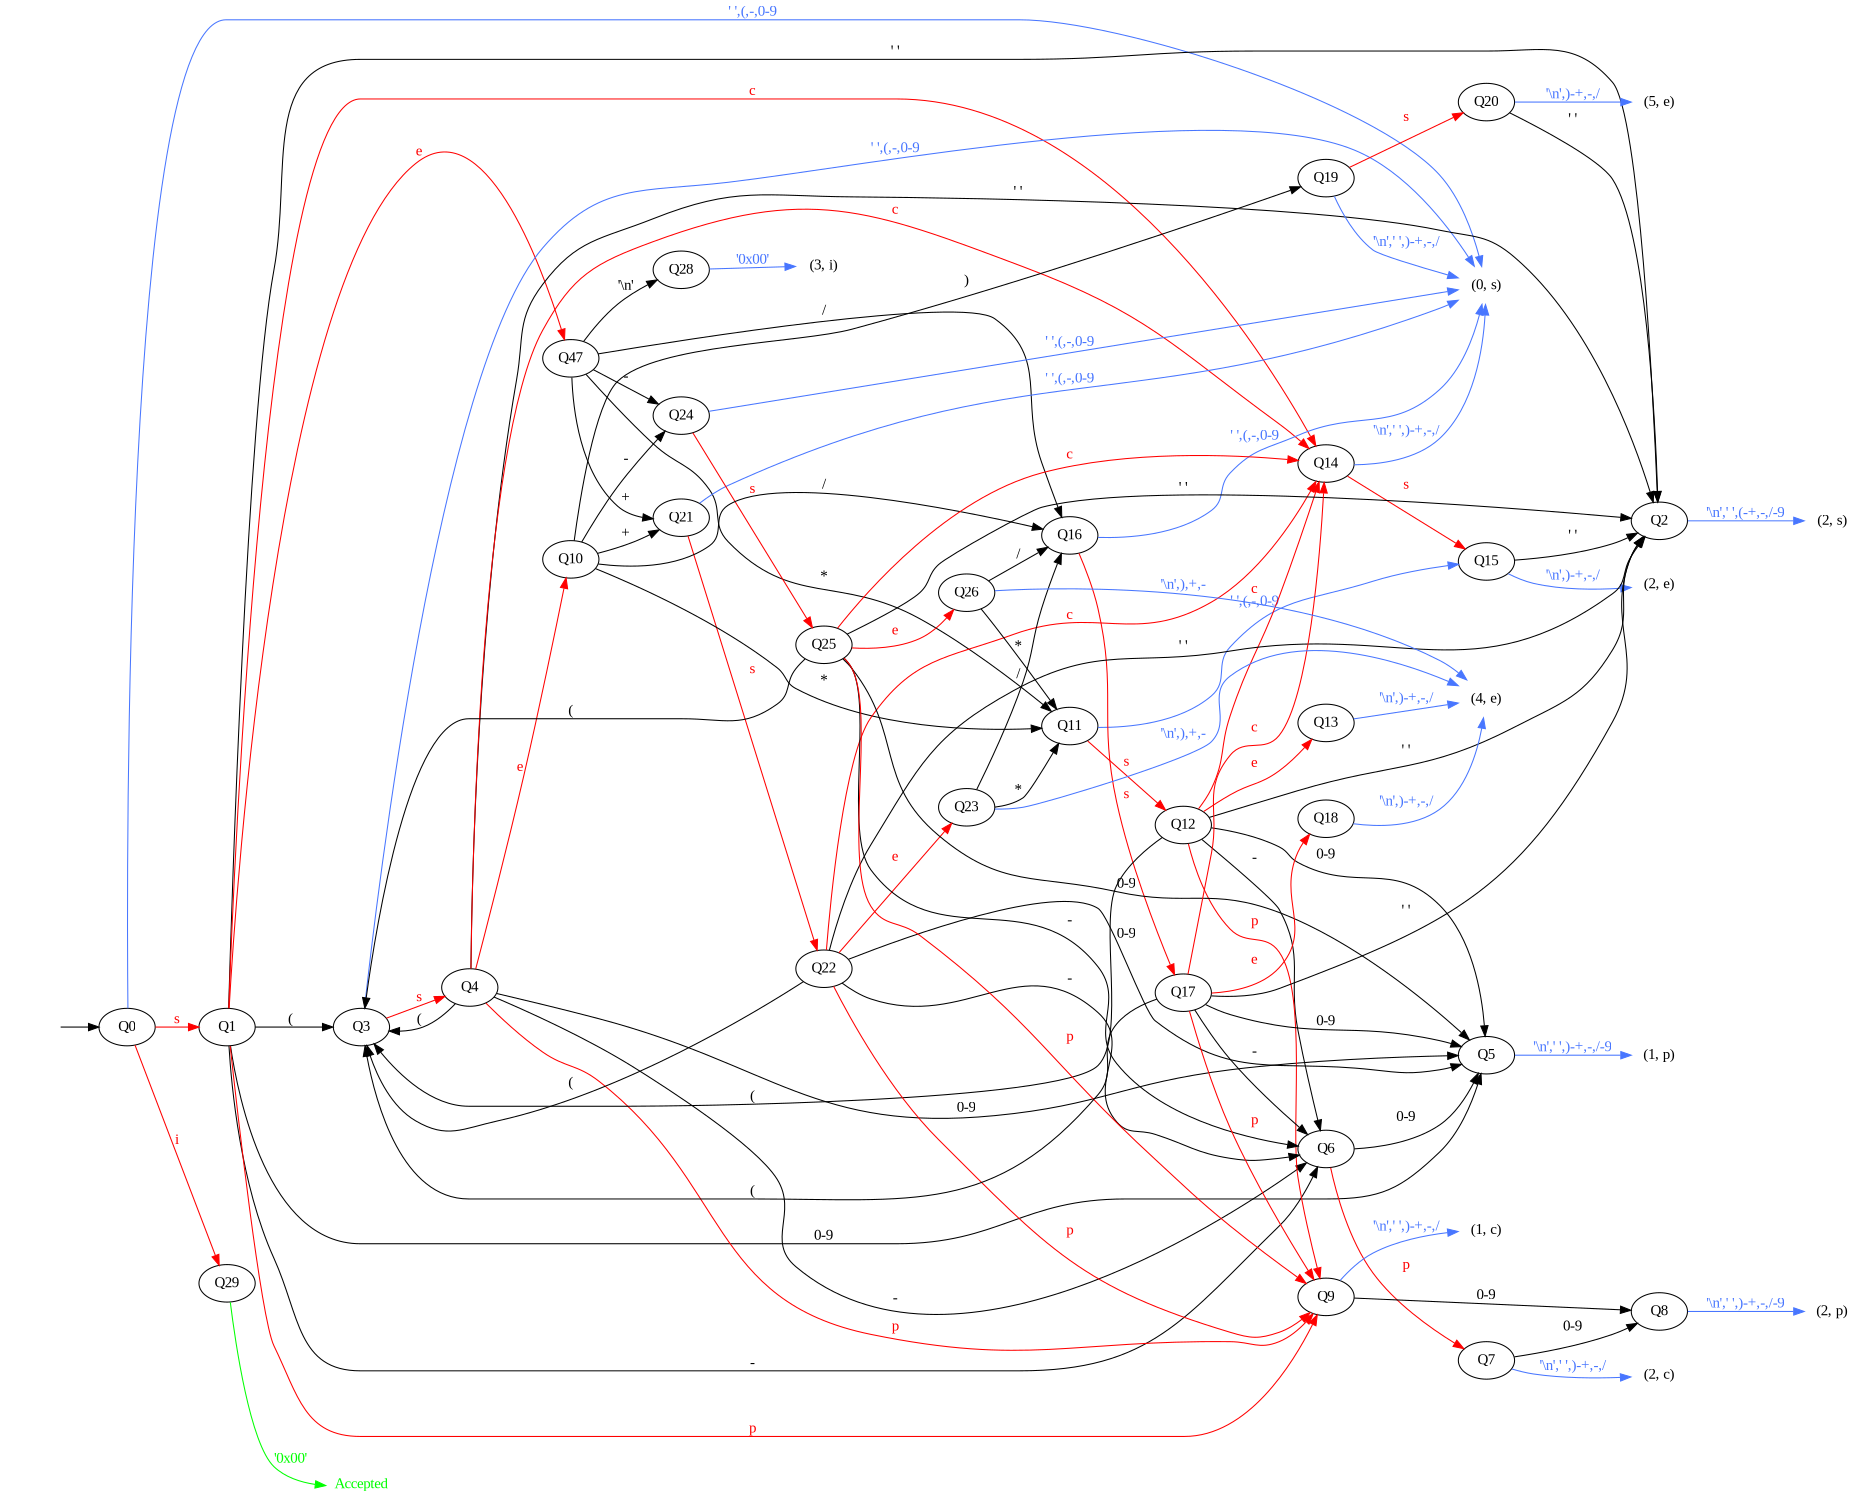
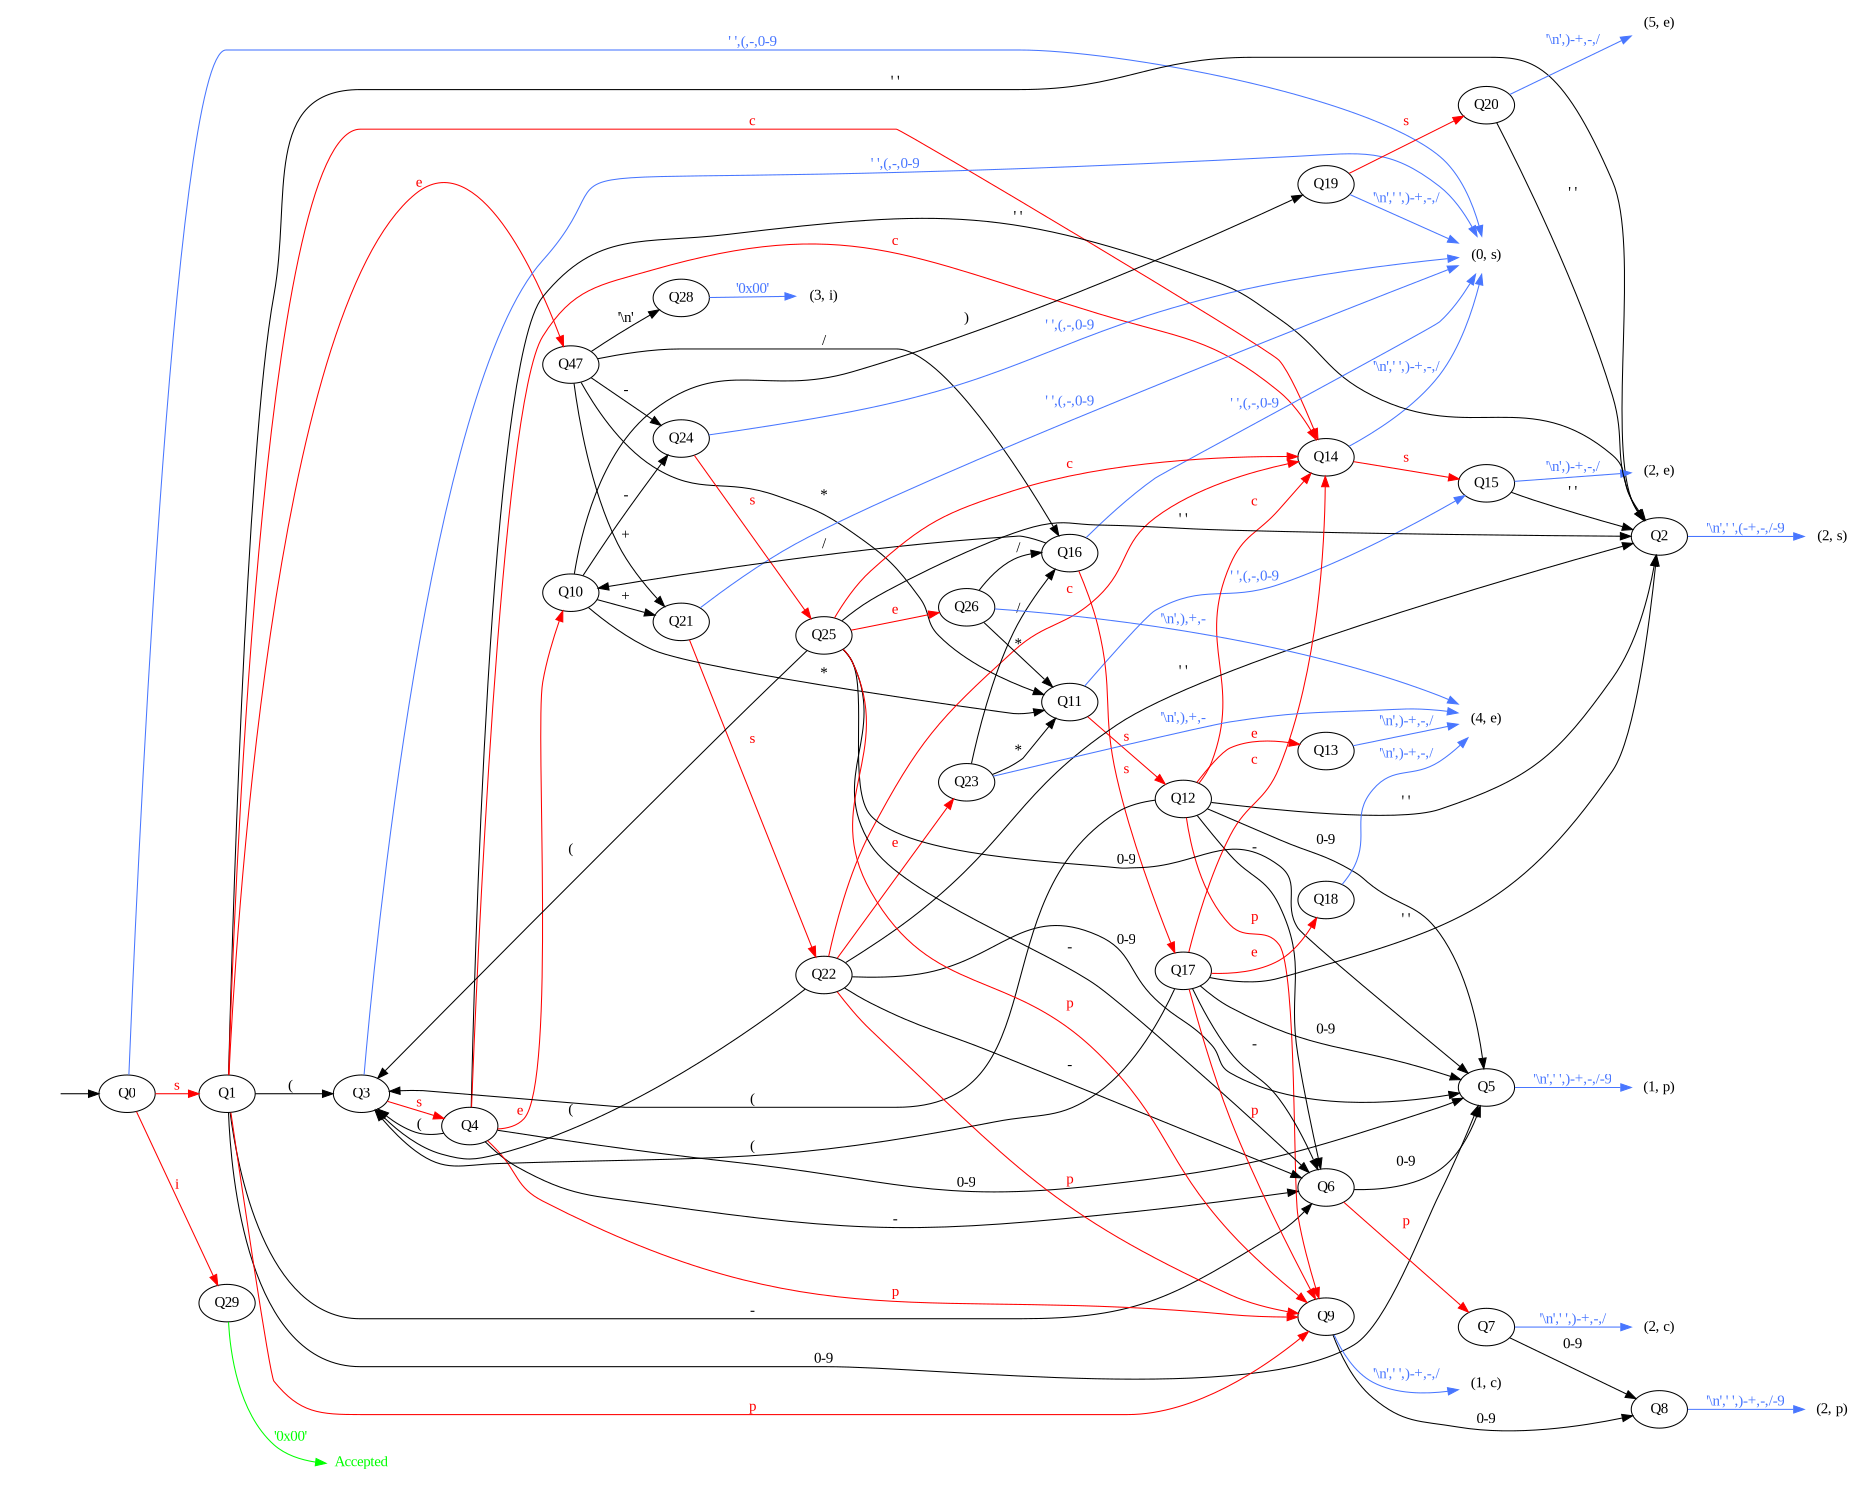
edge "Q10" -> "Q16": reversed
